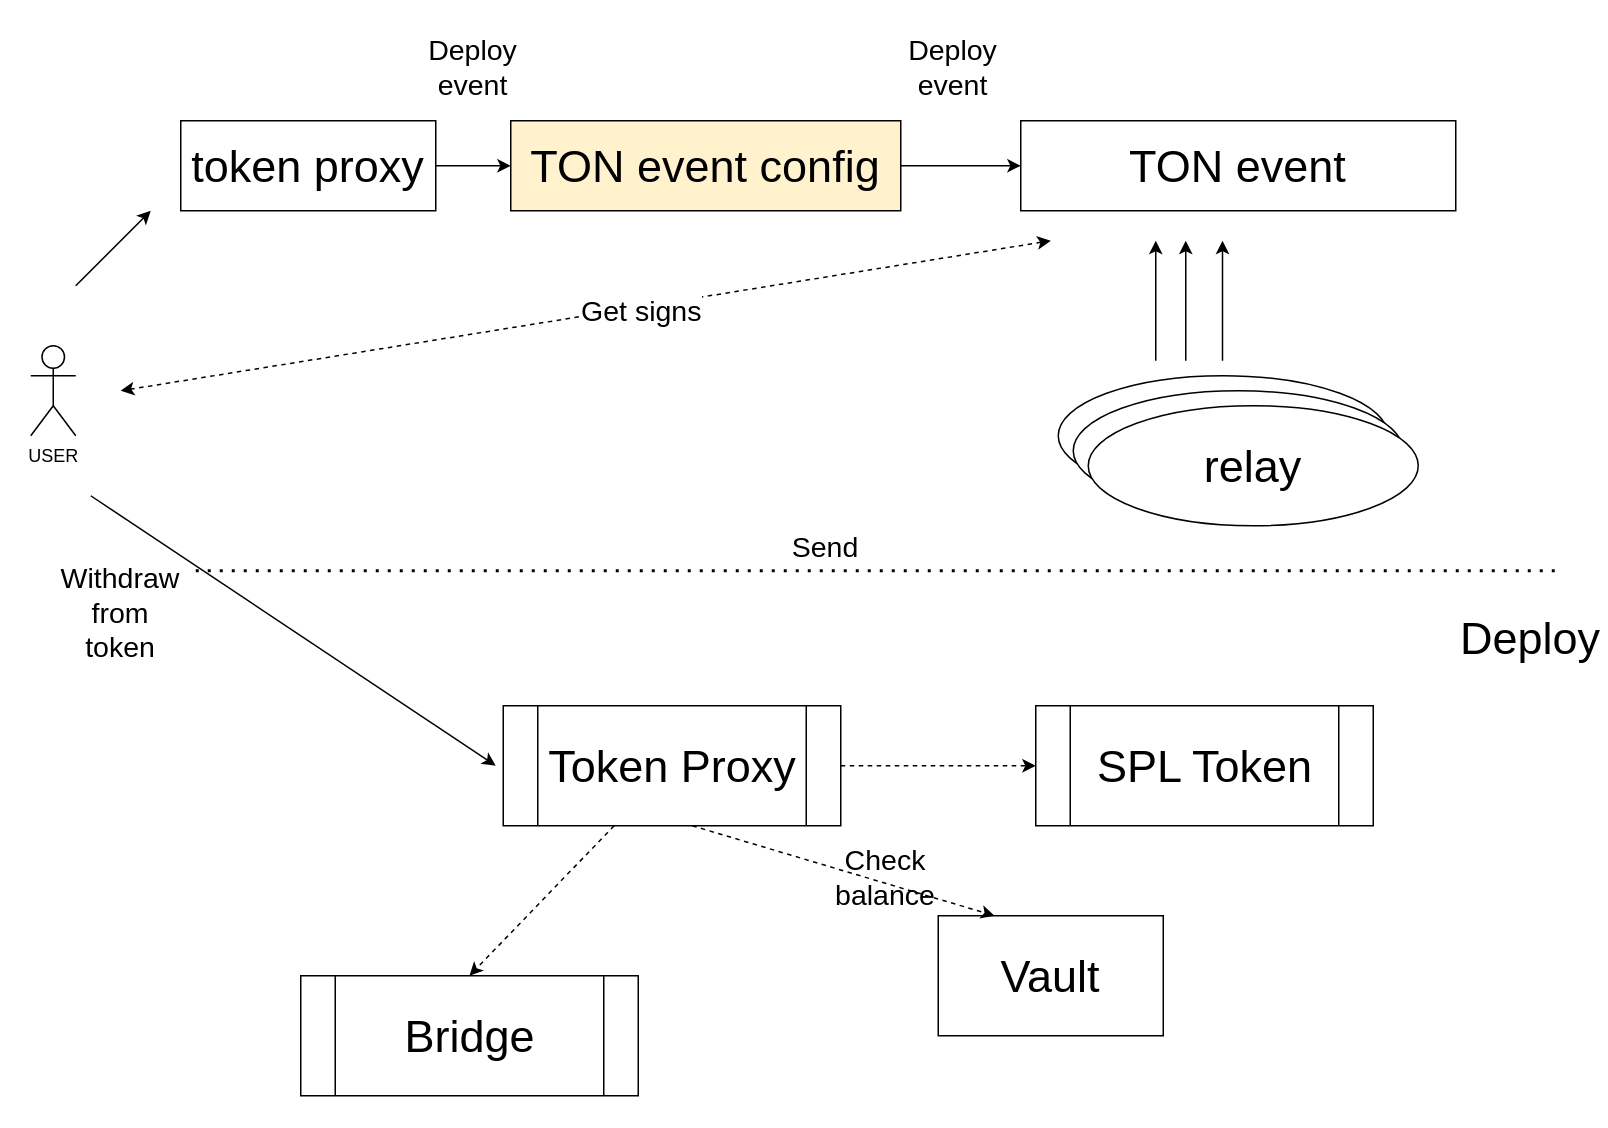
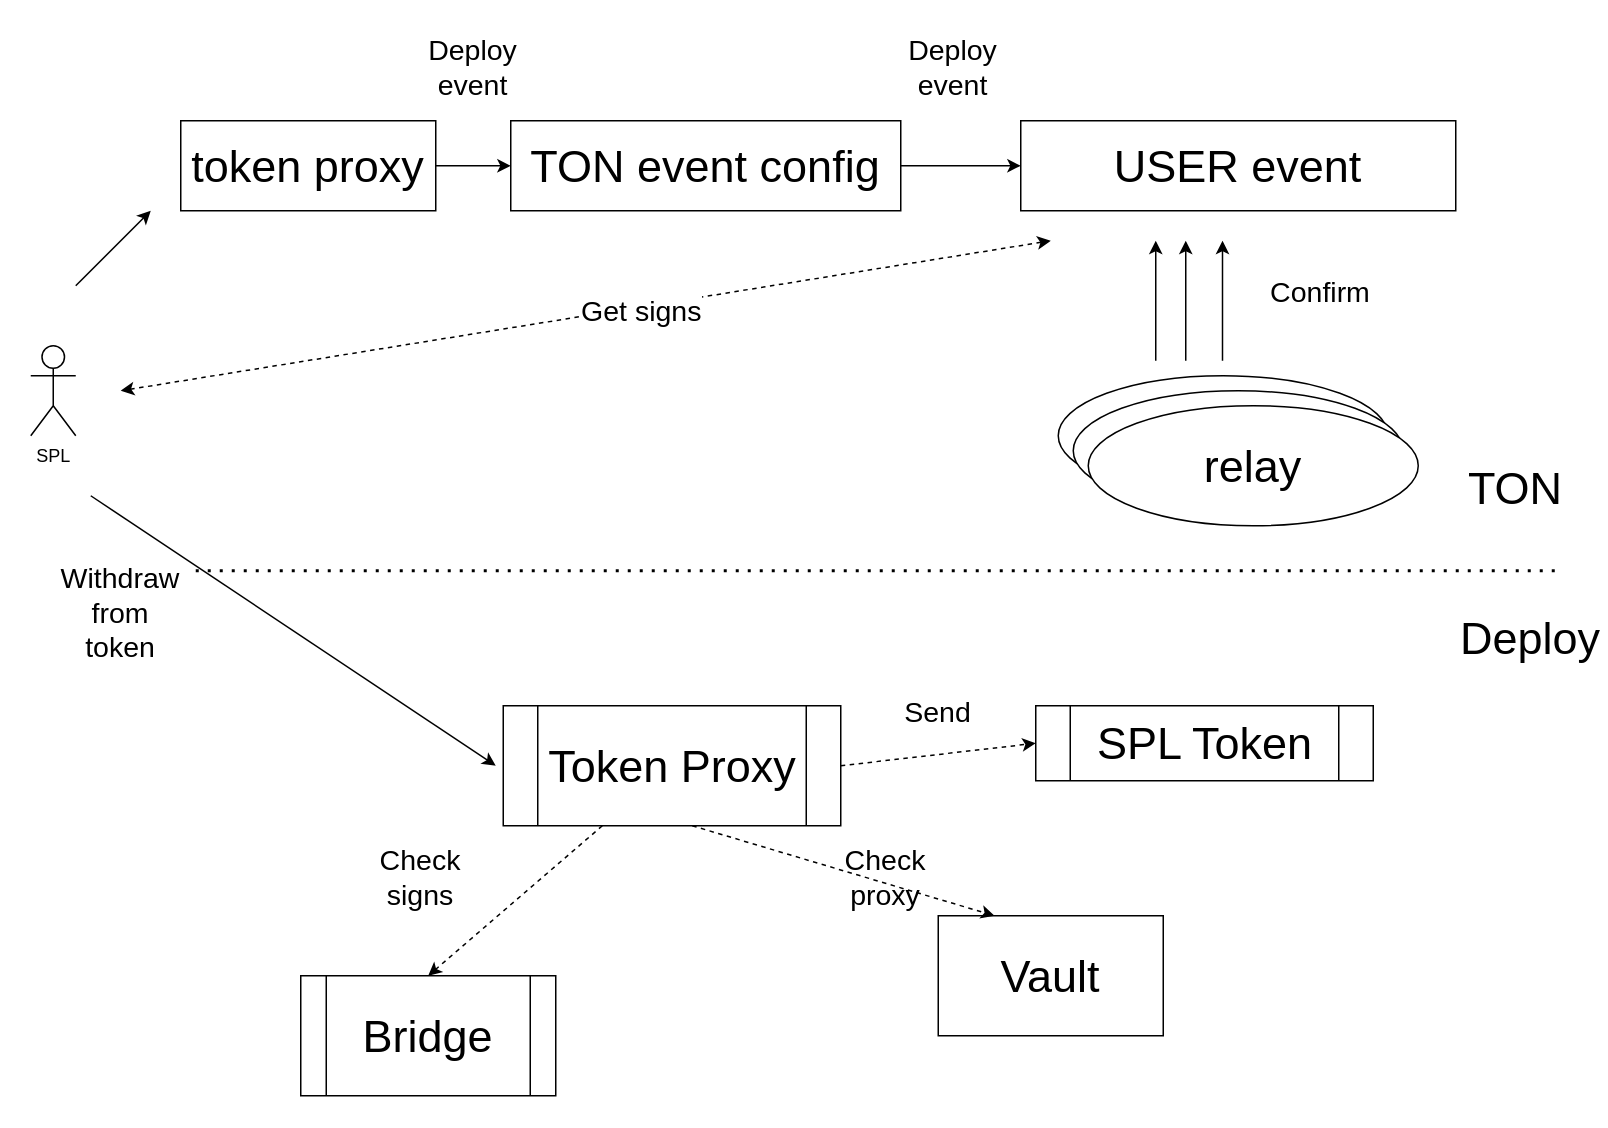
node "TON event config": fillcolor #fff2cc -> #ffffff
node "TON event": label "TON event" -> "USER event"
node "Confirm": added
node "USER": label "USER" -> "SPL"
node "TON": added
node "Send": moved (826, 548) -> (938, 713)
node "SPL Token": size 338x120 -> 338x75
node "Check signs": added
node "Check balance": label "Check balance" -> "Check proxy"
node "Bridge": size 338x120 -> 255x120
